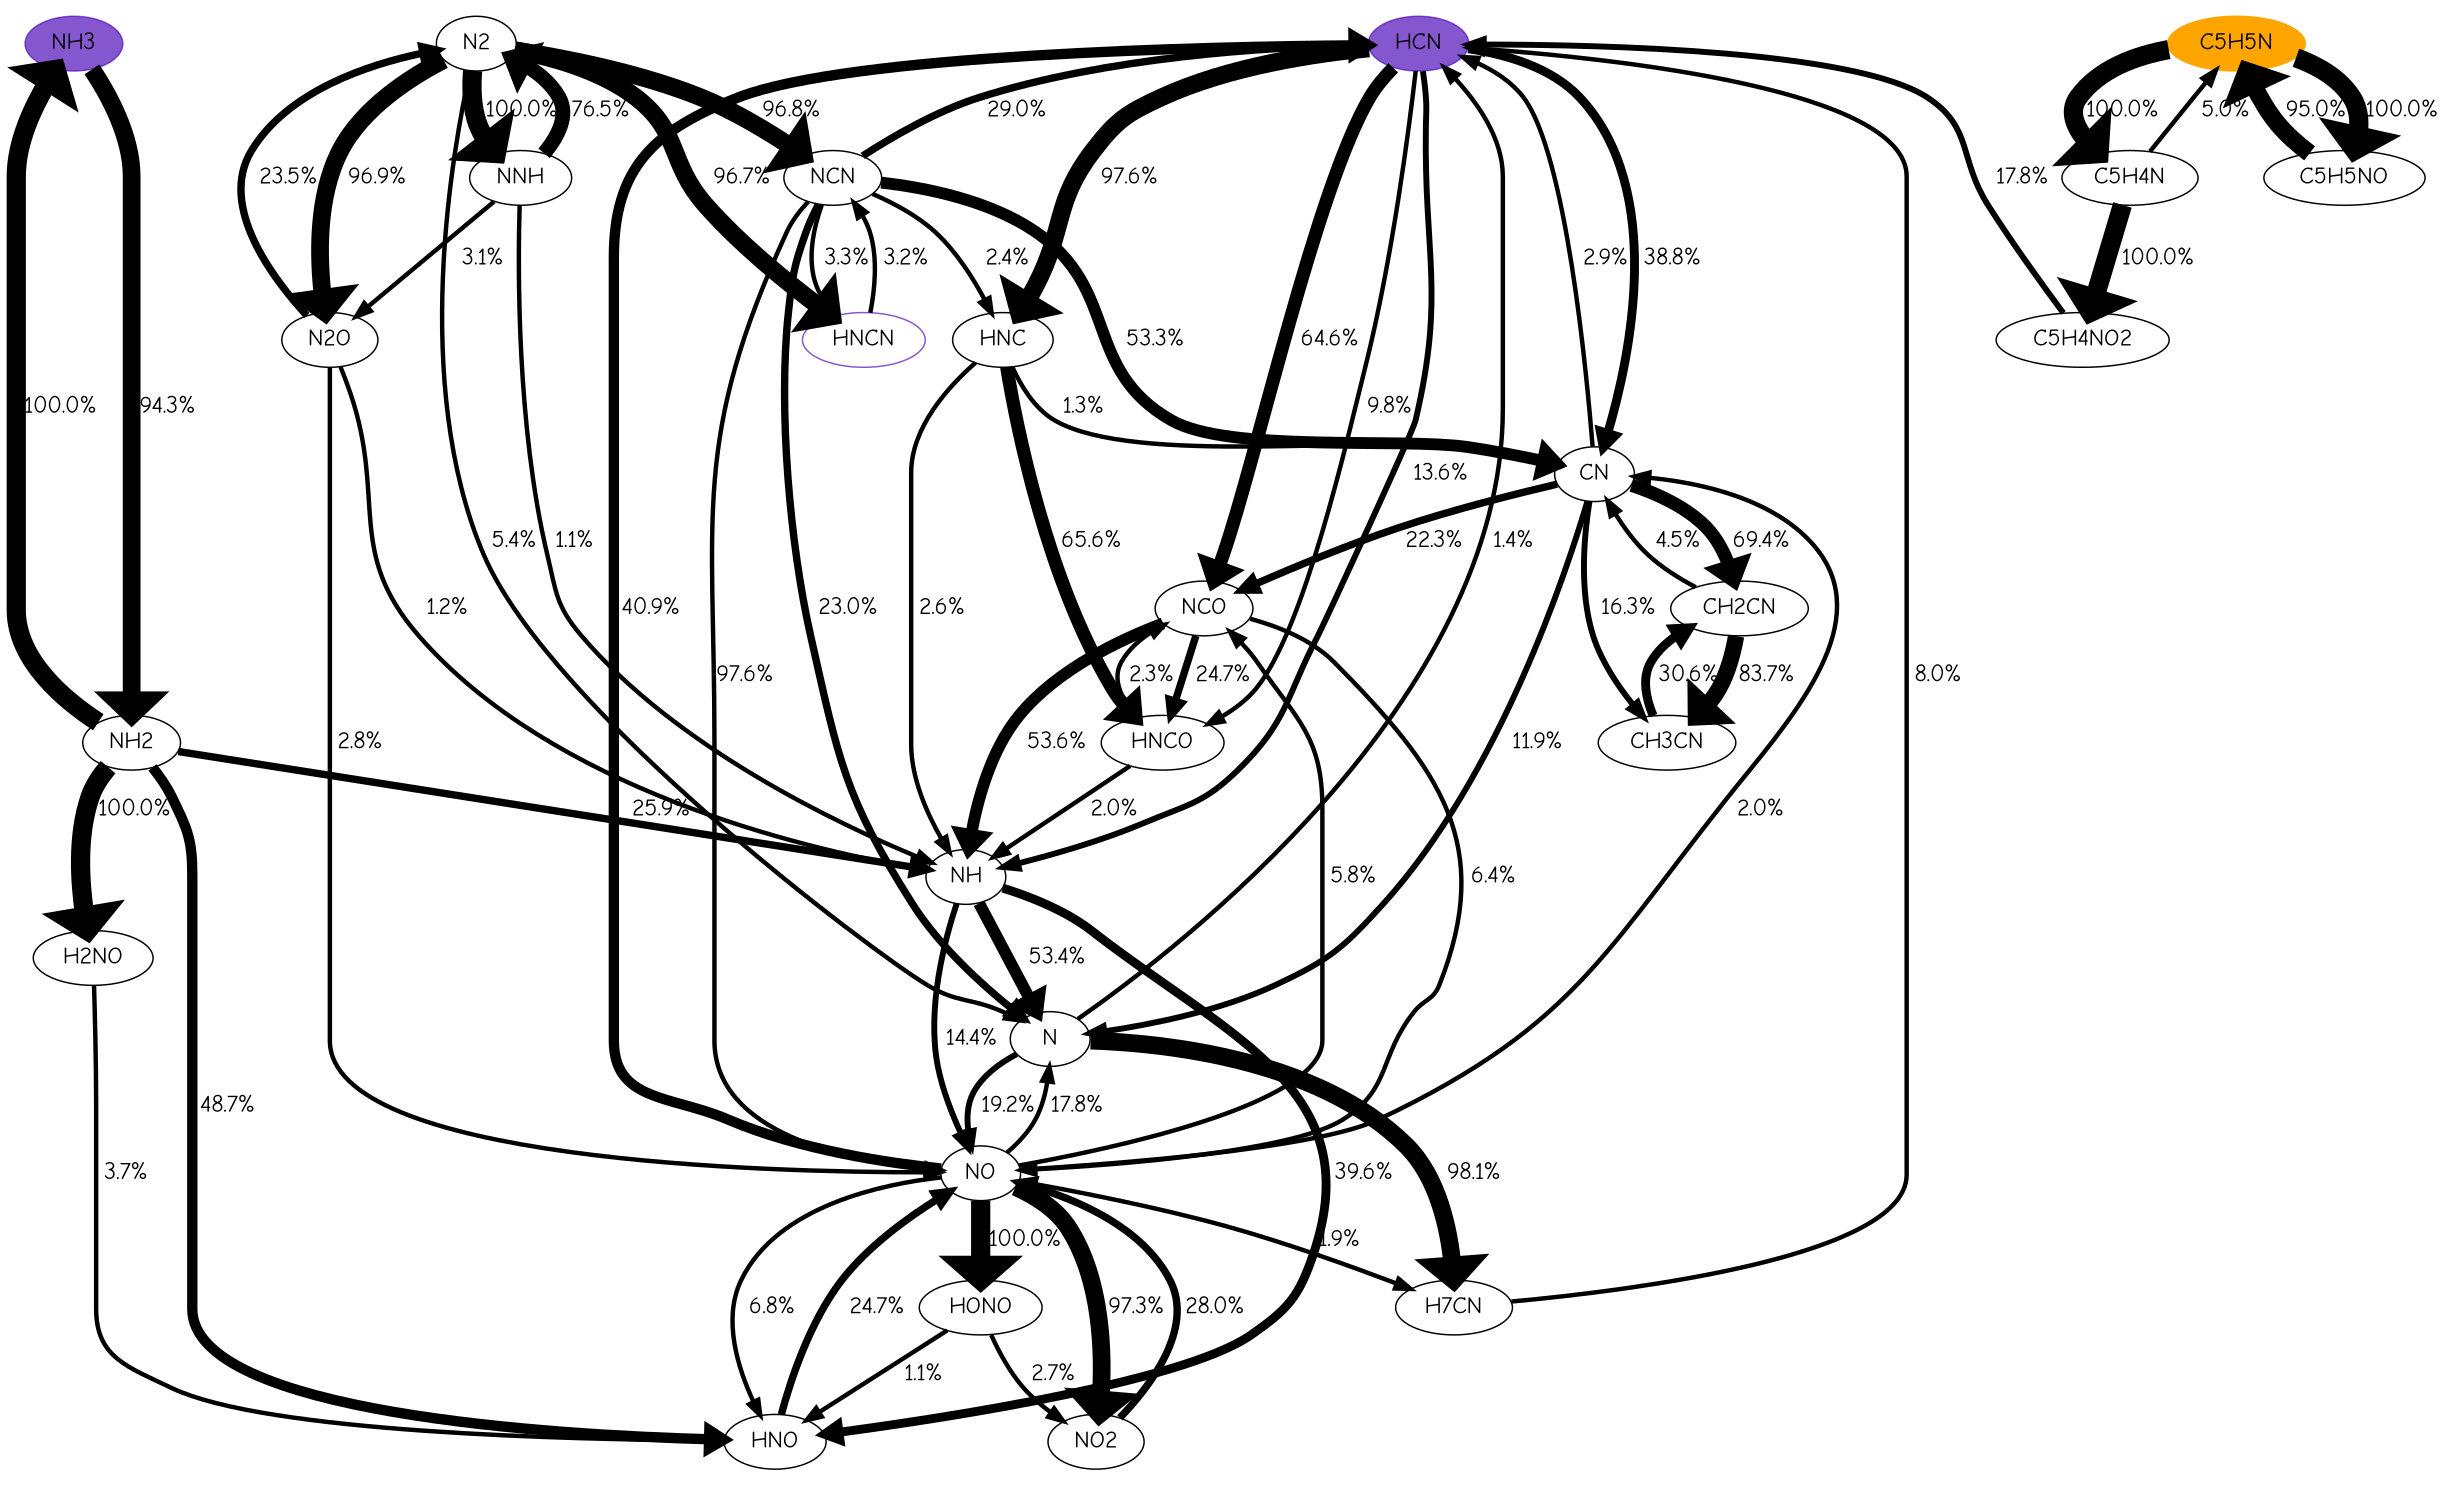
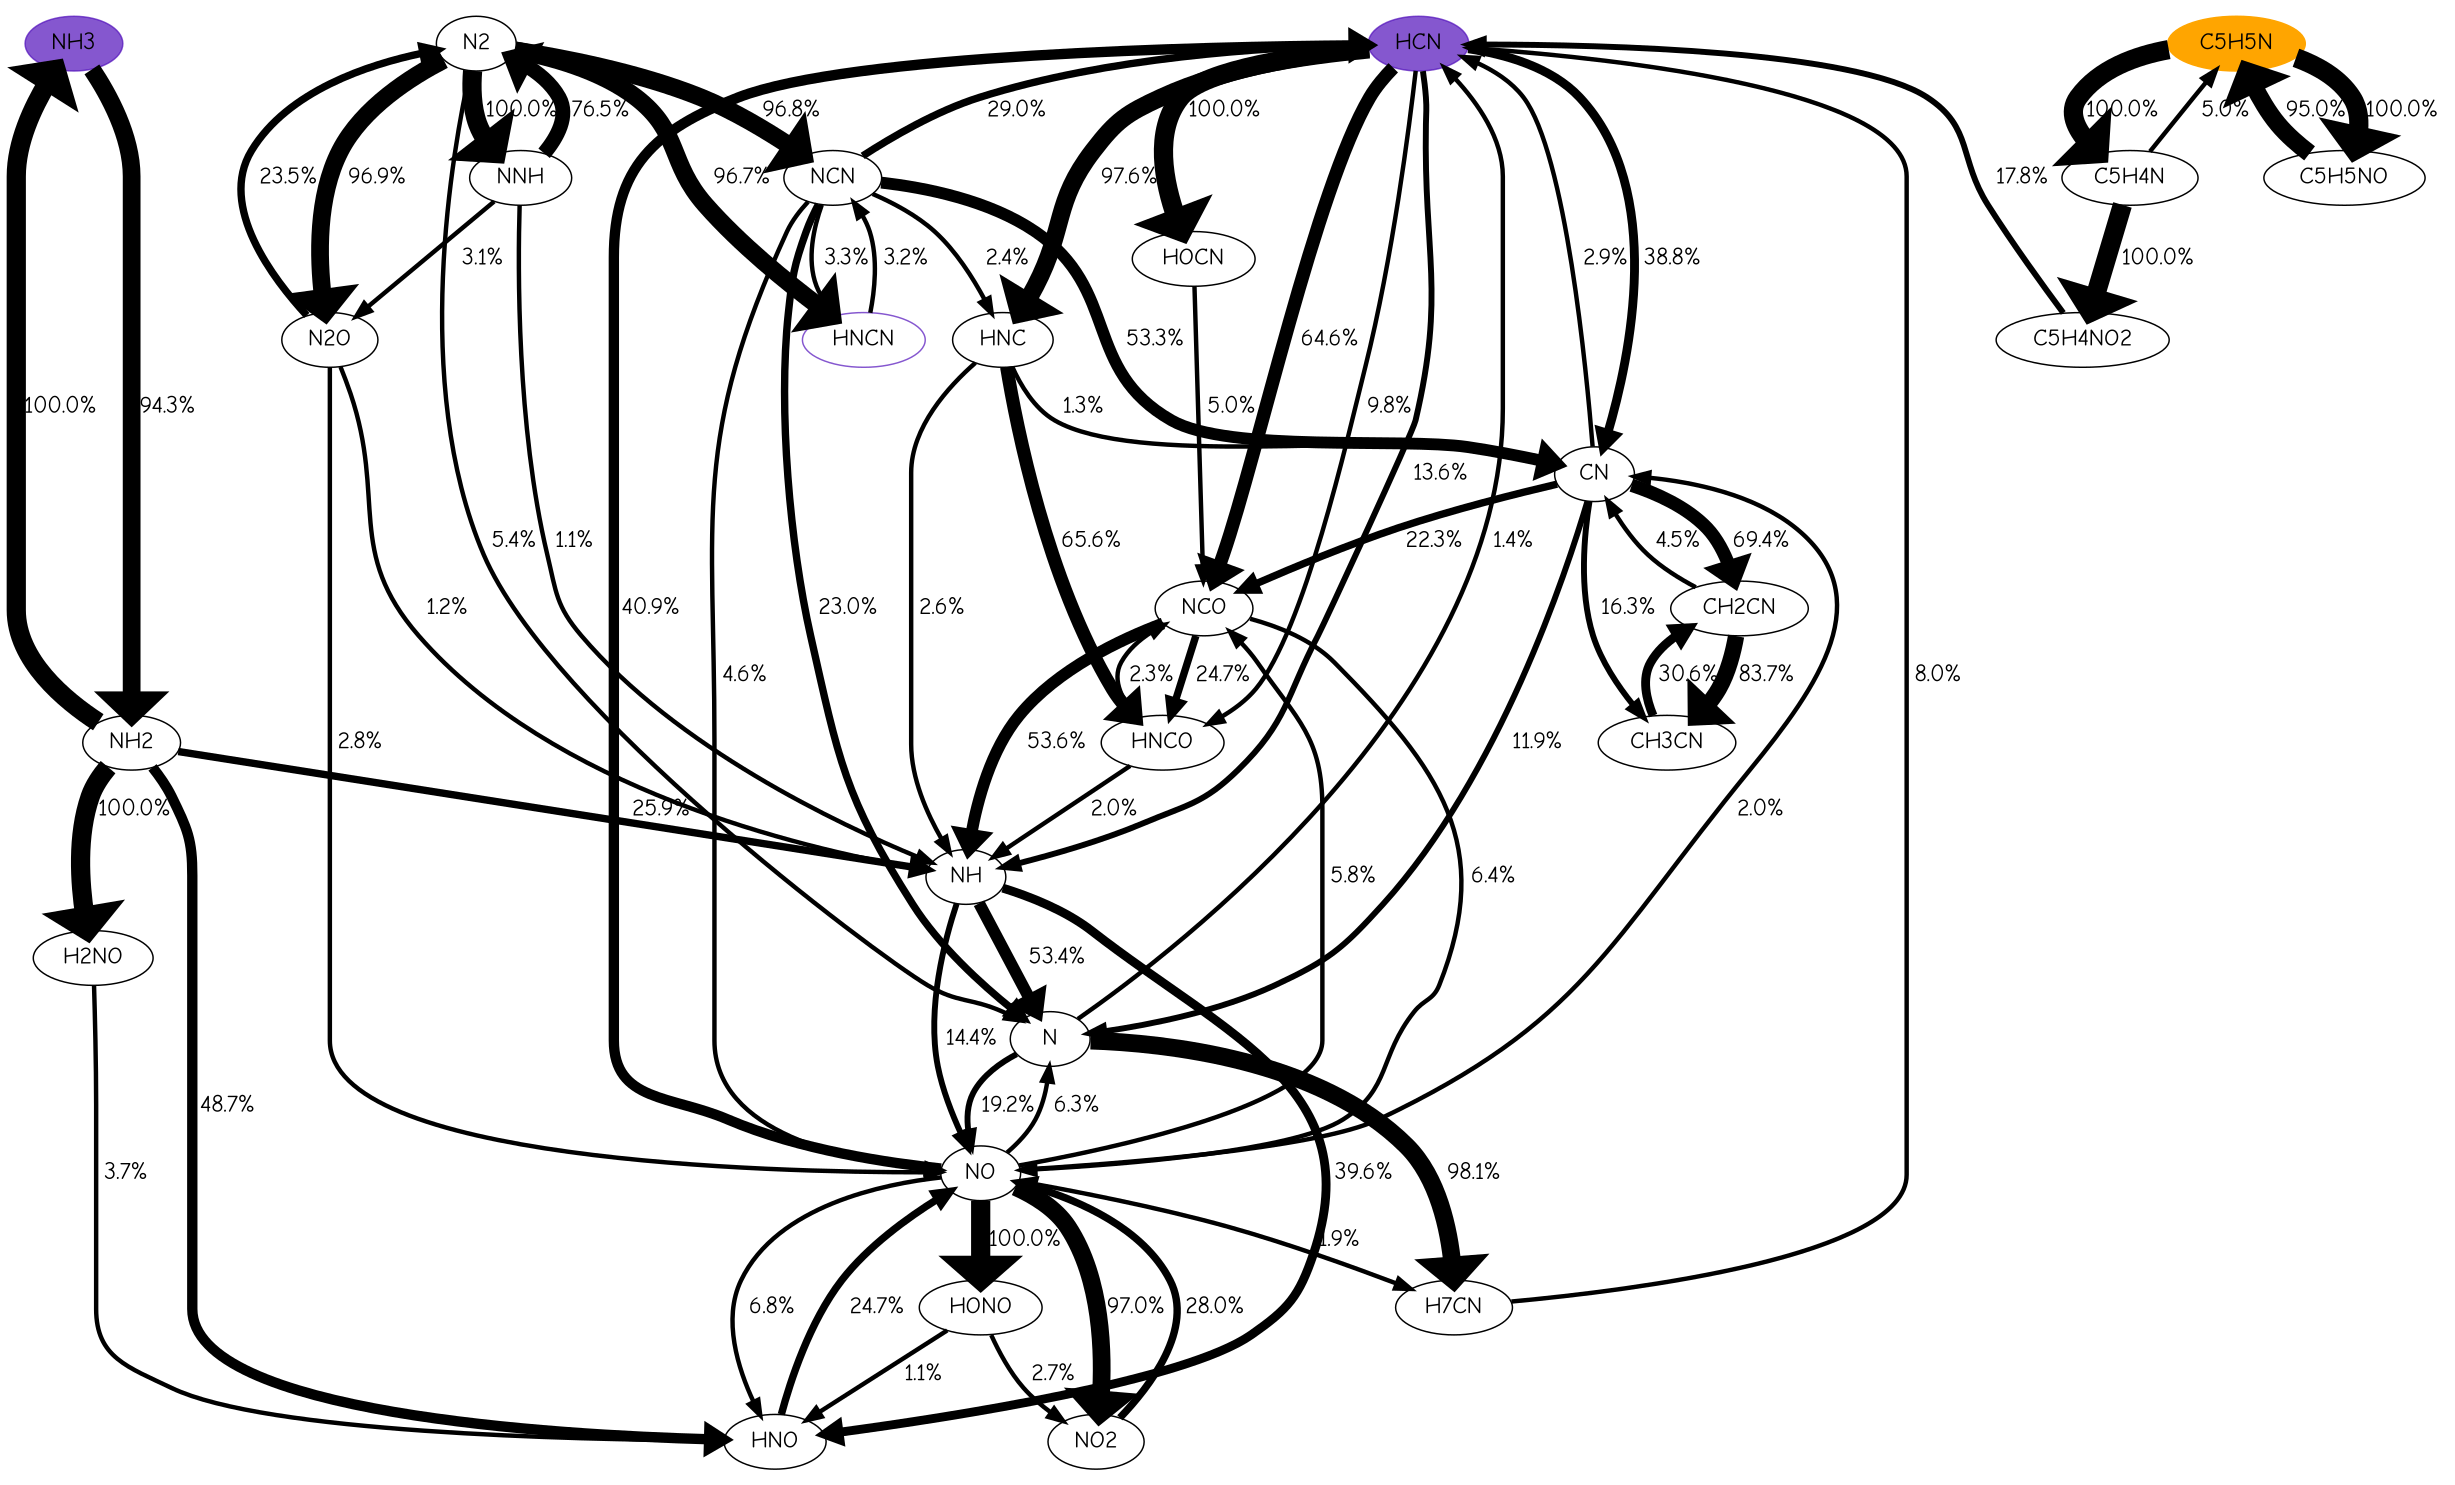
node "HOCN": added
edge "NCN" -> "NO": label " 97.6%" -> " 4.6%"
edge "NO" -> "N": label " 17.8%" -> " 6.3%"
edge "NO" -> "NO2": label " 97.3%" -> " 97.0%"
